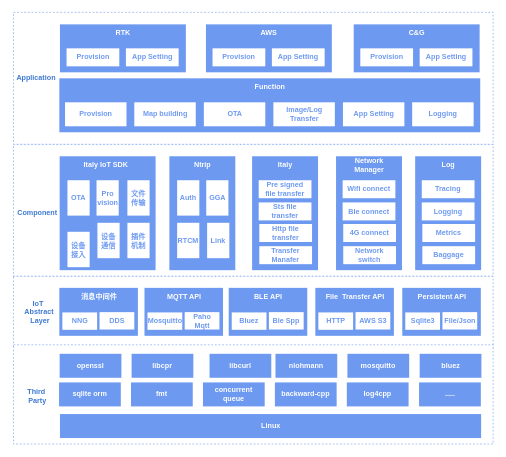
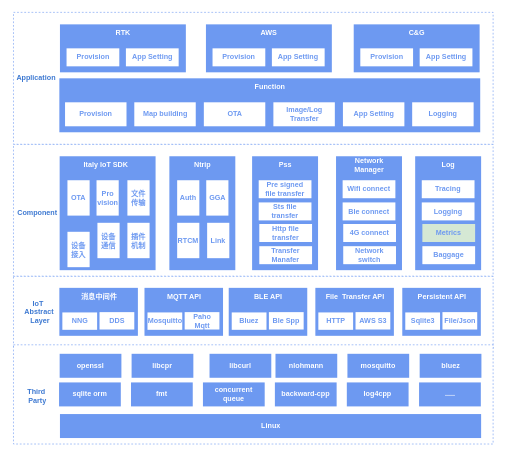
node "Italy": label "Italy" -> "Pss"
node "Metrics": fillcolor #ffffff -> #d5e8d4
